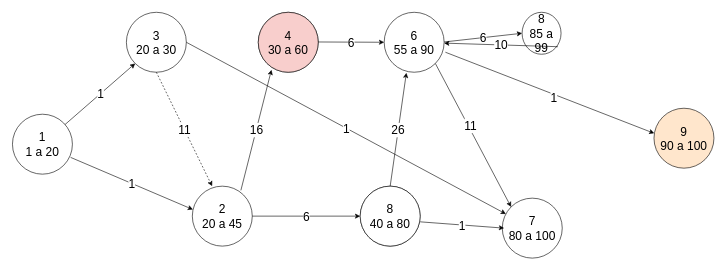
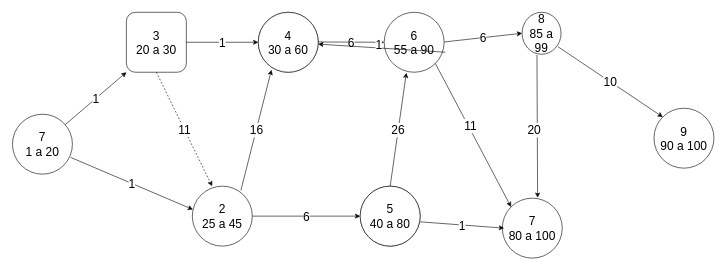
node "3 20 a 30": shape ellipse -> rounded rectangle
node "4 30 a 60": fillcolor #f8cecc -> #ffffff
edge "8 85 a 99" -> "6 55 a 90": now "8 85 a 99" -> "9 90 a 100"
edge "6 55 a 90" -> "9 90 a 100": now "6 55 a 90" -> "4 30 a 60"
edge "3 20 a 30" -> "7 80 a 100": now "3 20 a 30" -> "4 30 a 60"
node "9 90 a 100": fillcolor #ffe6cc -> #ffffff
node "1 1 a 20": label "1 1 a 20" -> "7 1 a 20"
edge "8 85 a 99" -> "7 80 a 100": added, label "20"
node "2 20 a 45": label "2 20 a 45" -> "2 25 a 45"
node "8 40 a 80": label "8 40 a 80" -> "5 40 a 80"
